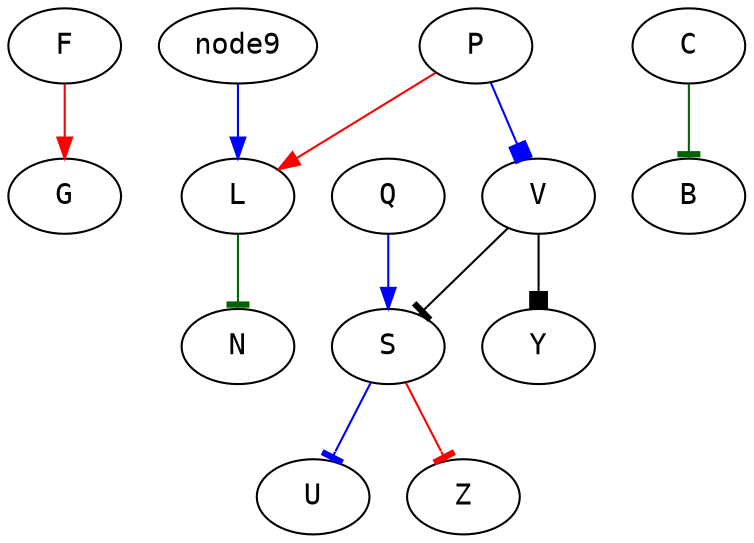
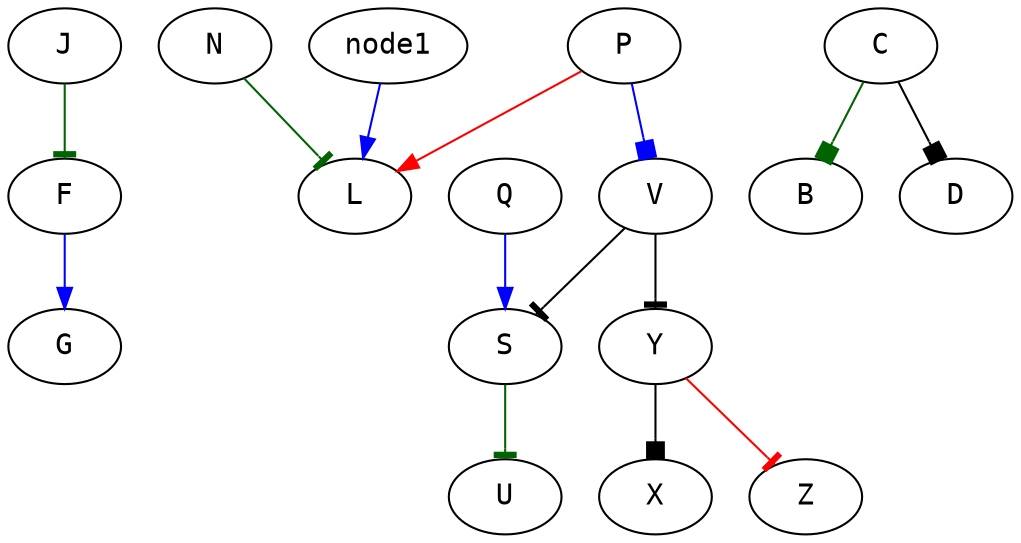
node "J": added
node "node9": label "node9" -> "node1"
edge "F" -> "G": color red -> blue
edge "C" -> "B": arrowhead tee -> box
node "D": added
edge "V" -> "Y": arrowhead box -> tee
edge "L" -> "N": reversed
edge "S" -> "U": color blue -> darkgreen
edge "S" -> "Z": now "Y" -> "Z"
node "X": added
